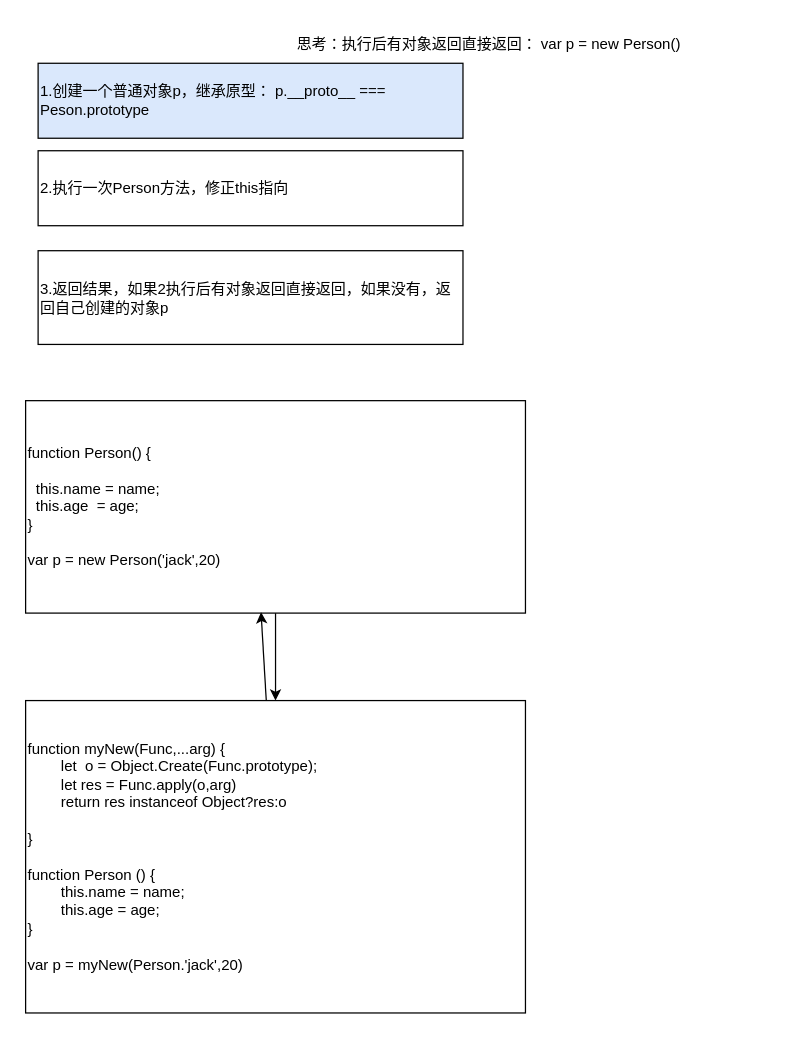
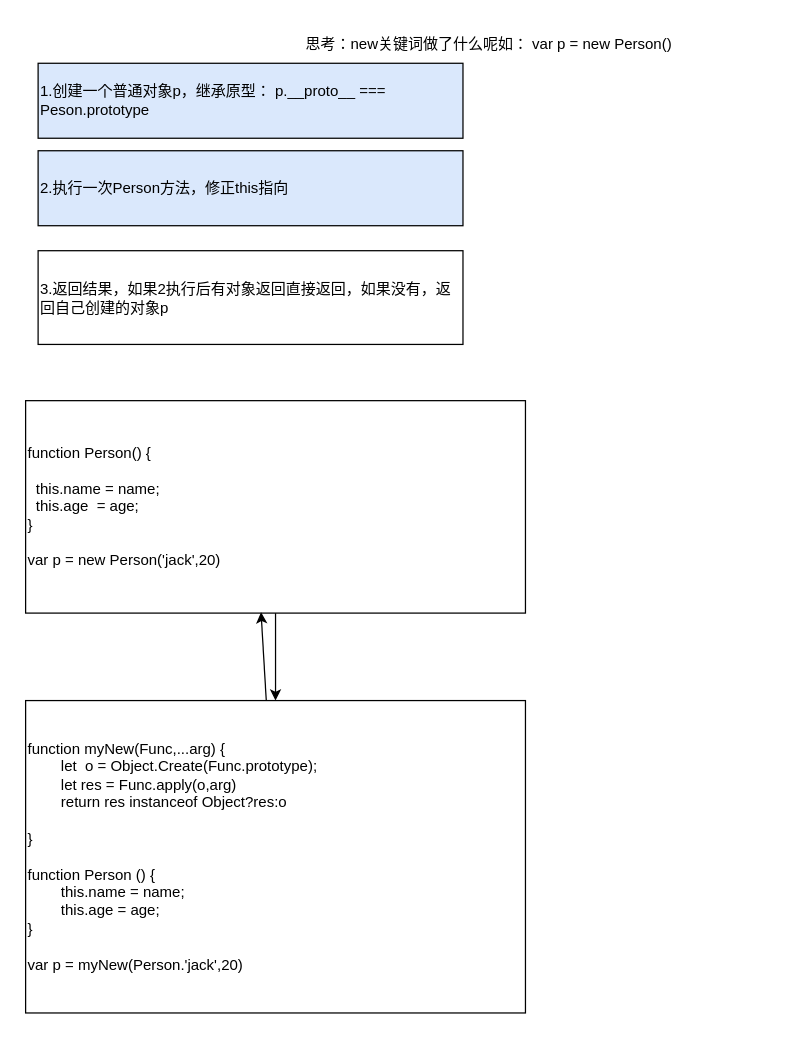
node "思考：执行后有对象返回直接返回： var p = new Person()": label "思考：执行后有对象返回直接返回： var p = new Person()" -> "思考：new关键词做了什么呢如： var p = new Person()"
node "2.执行一次Person方法，修正this指向": fillcolor #ffffff -> #dae8fc
